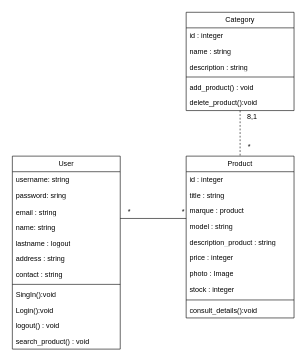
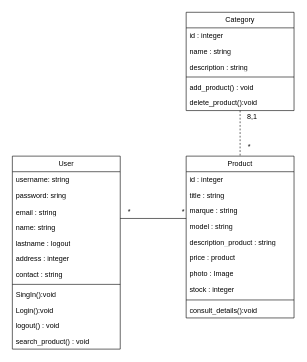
node "marque : product": label "marque : product" -> "marque : string"
node "price : integer": label "price : integer" -> "price : product"
node "address : string": label "address : string" -> "address : integer"
